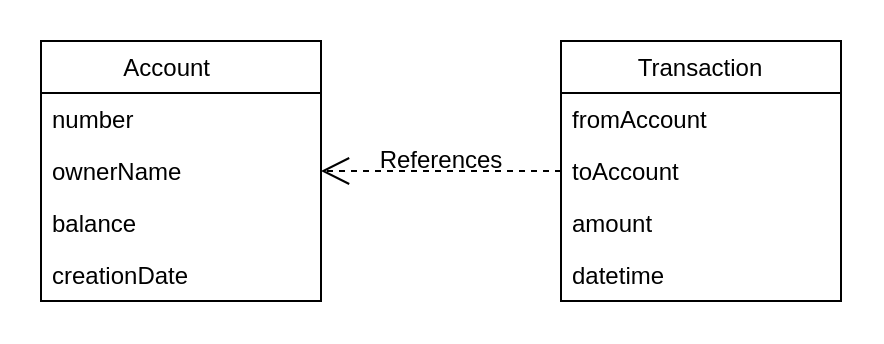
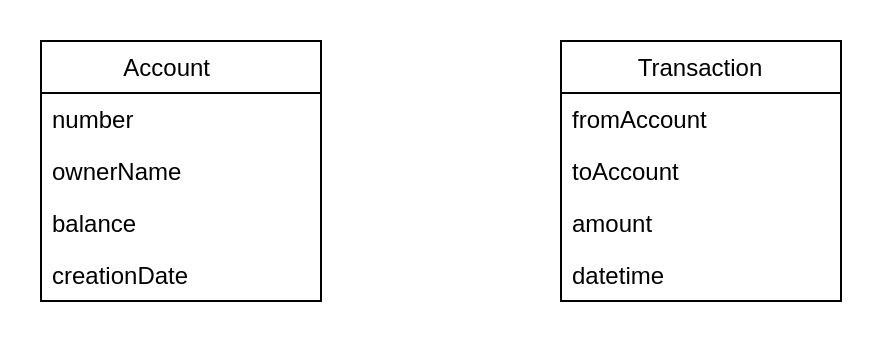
edge "toAccount" -> "ownerName": removed, label "References"
